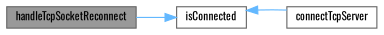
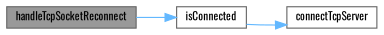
edge "connectTcpServer" -> "isConnected": reversed
